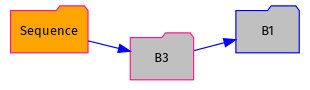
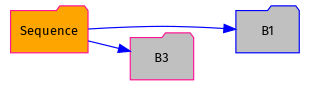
edge "B3" -> "B1": now "Sequence" -> "B1"
